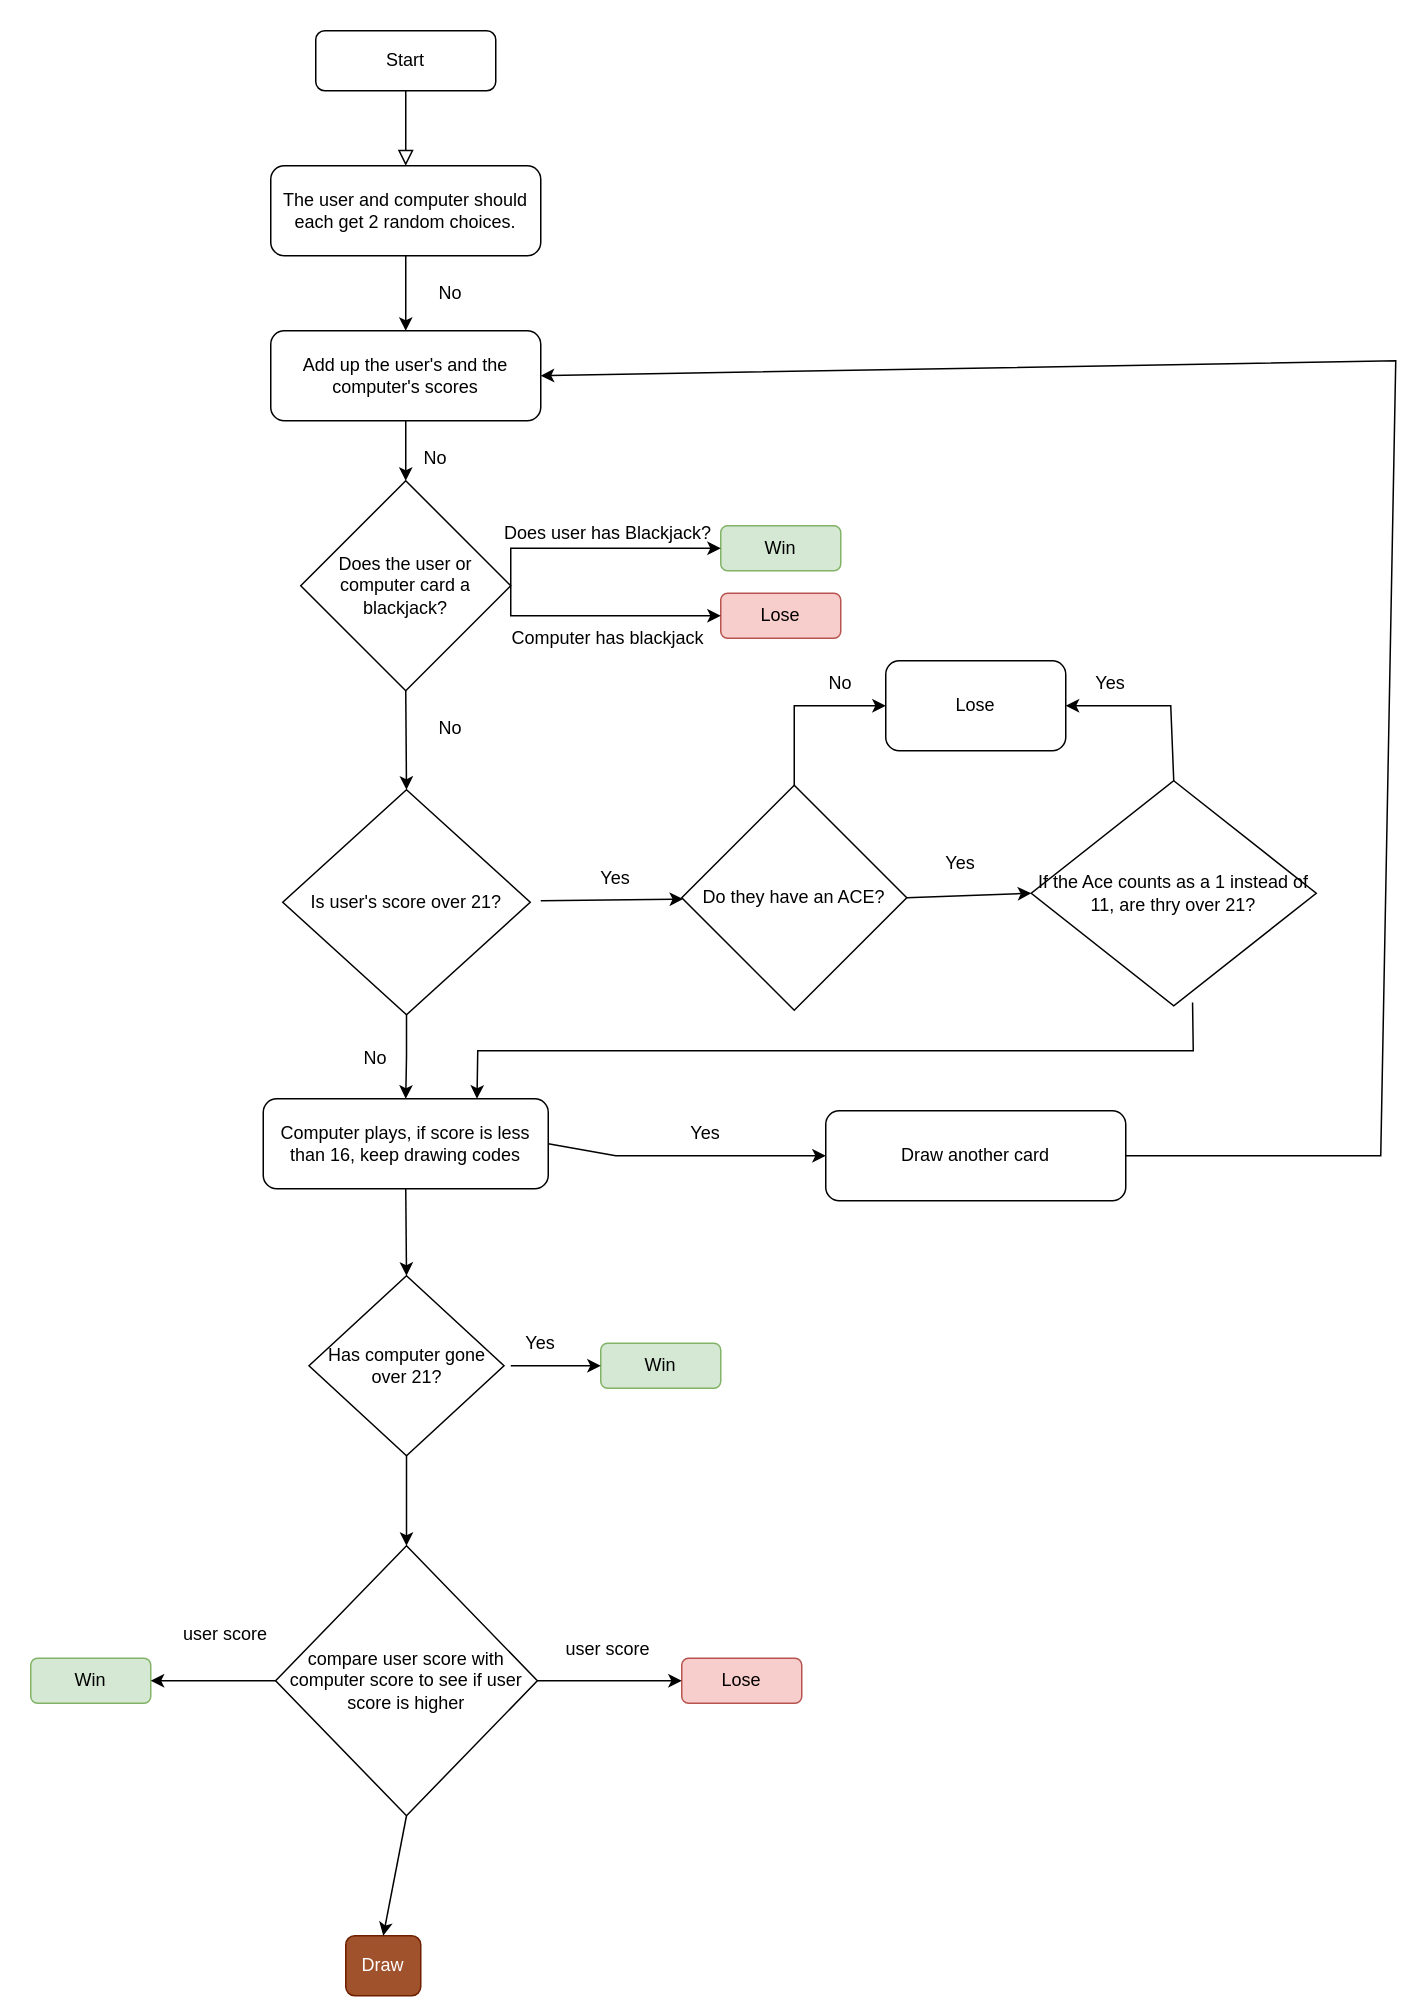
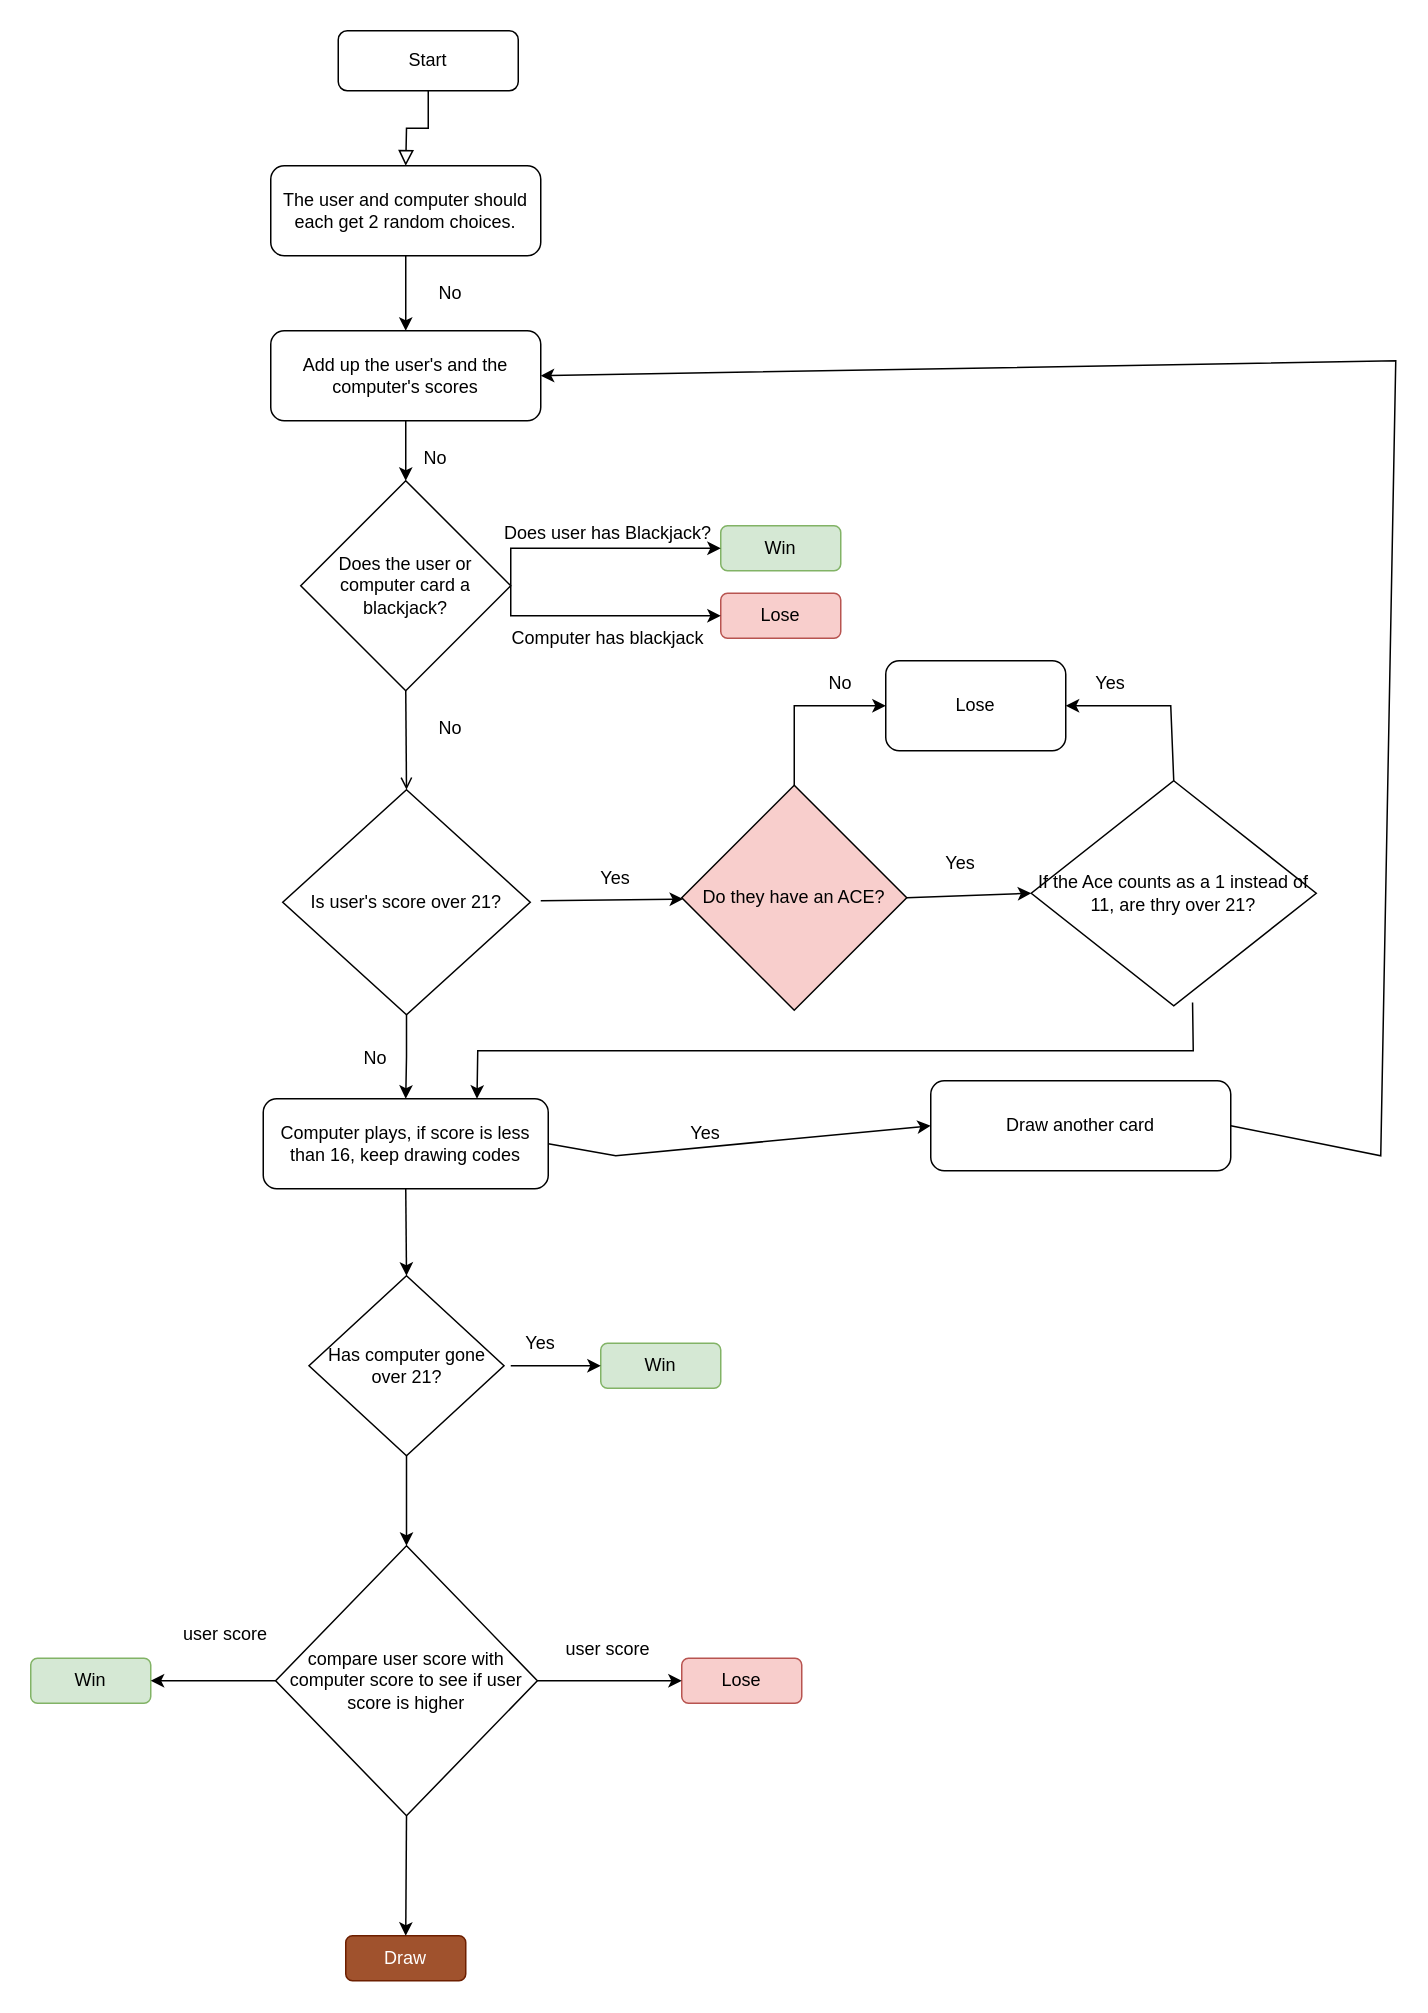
node "Start": moved (406, 61) -> (428, 61)
edge "Does the user or computer card a blackjack?" -> "Is user's score over 21?": arrowhead classic -> open
node "Do they have an ACE?": fillcolor #ffffff -> #f8cecc
node "Draw another card": moved (976, 1156) -> (1081, 1126)
node "Draw": size 75x60 -> 120x45
